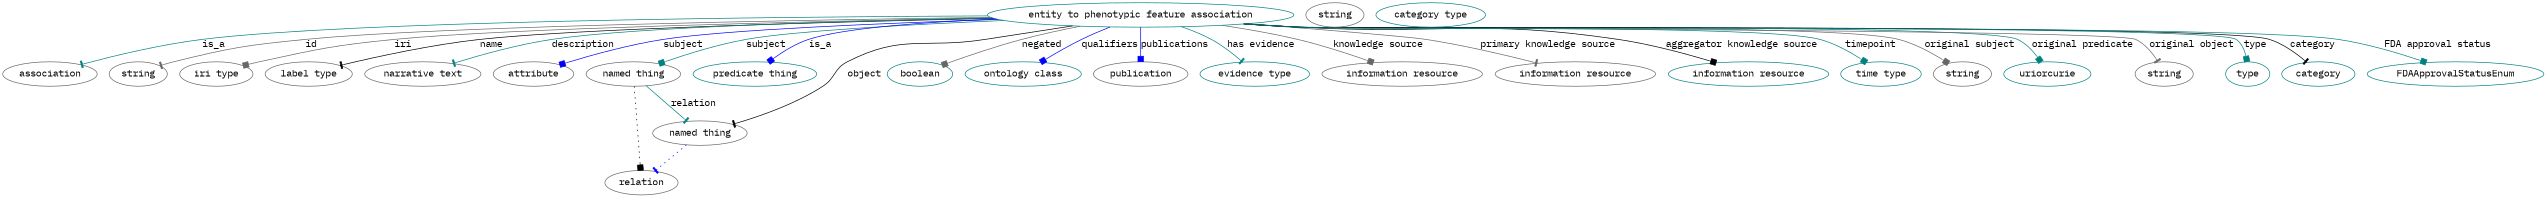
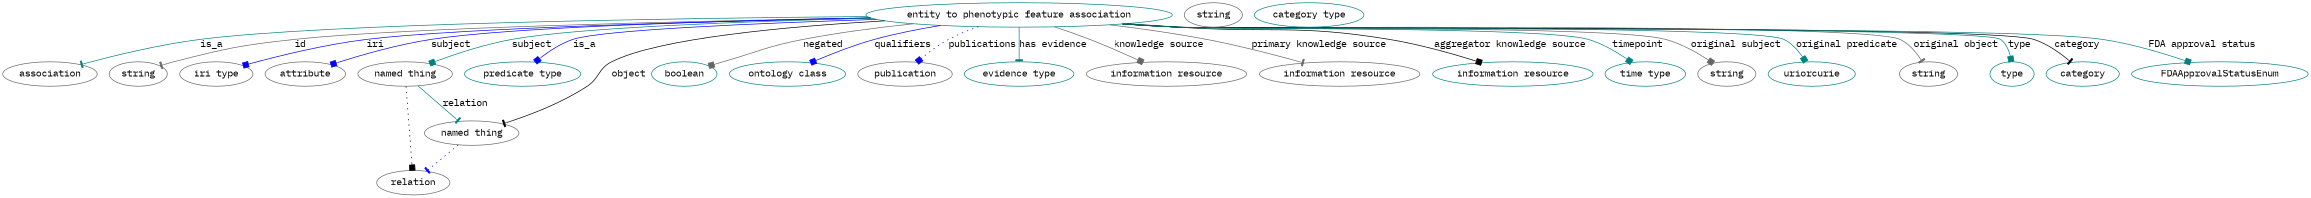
edge "entity to phenotypic feature association" -> "iri type": color gray40 -> blue
edge "entity to phenotypic feature association" -> "publication": style solid -> dotted
node "label type": removed
node "narrative text": removed
node "predicate thing": label "predicate thing" -> "predicate type"
